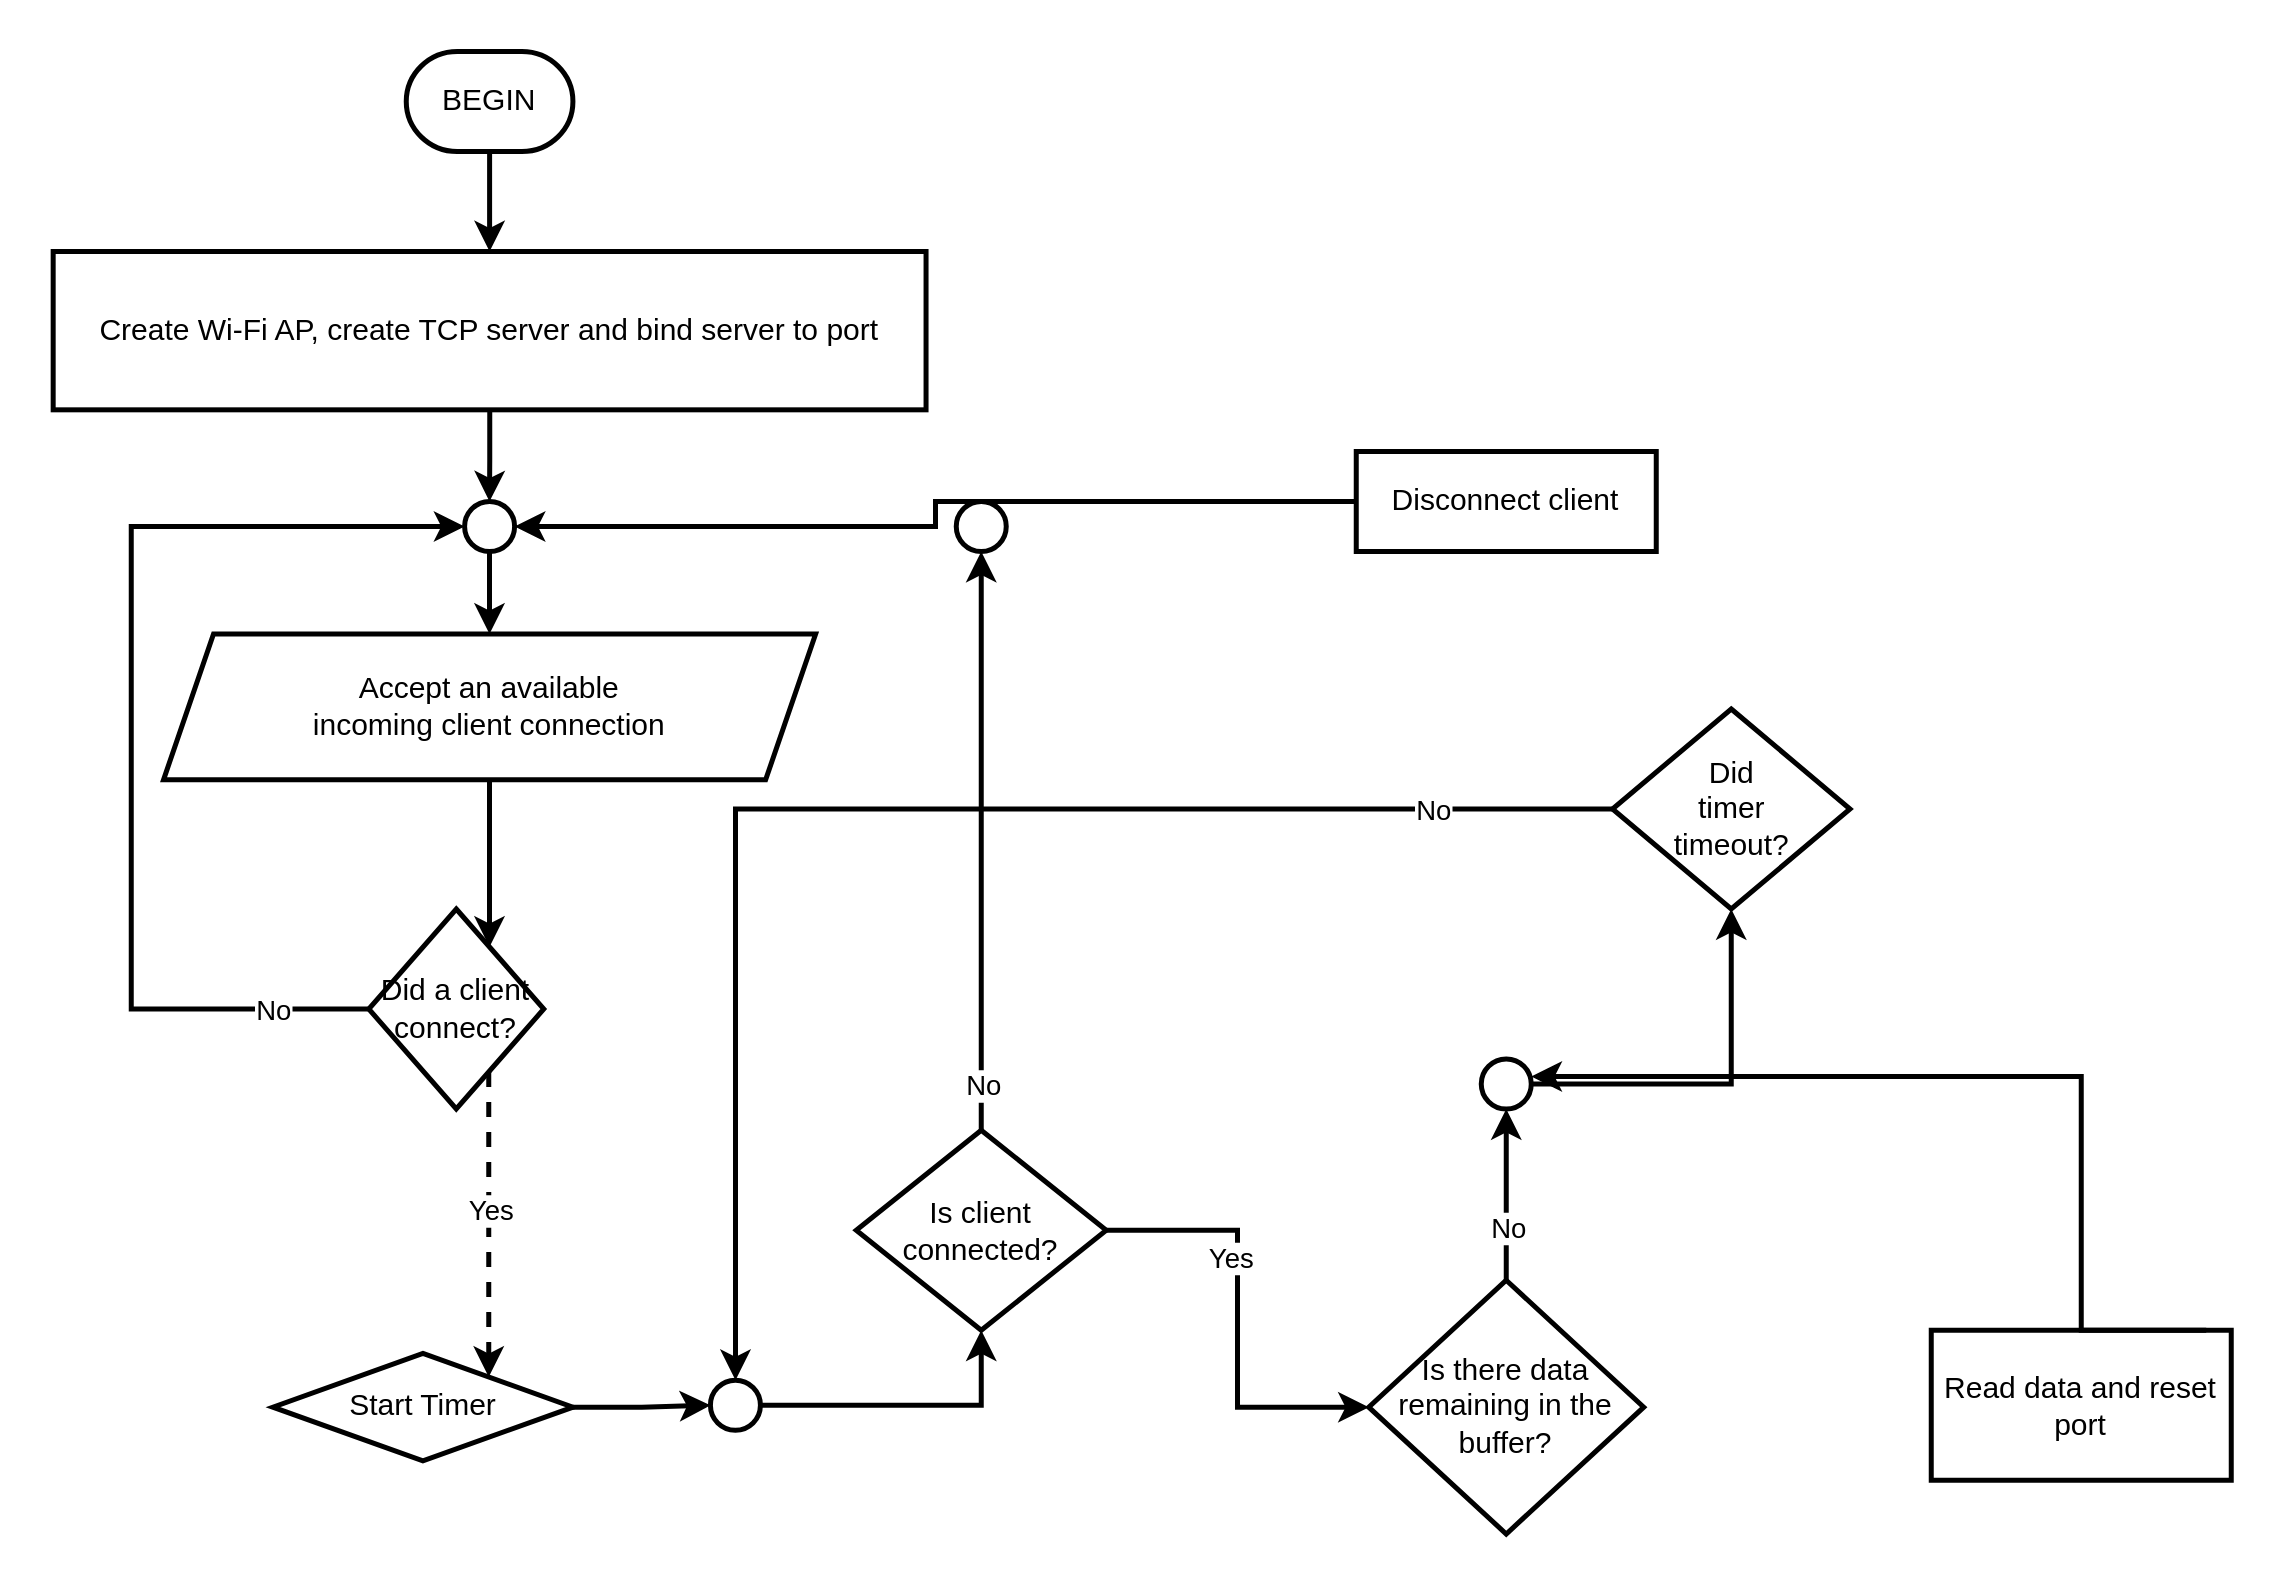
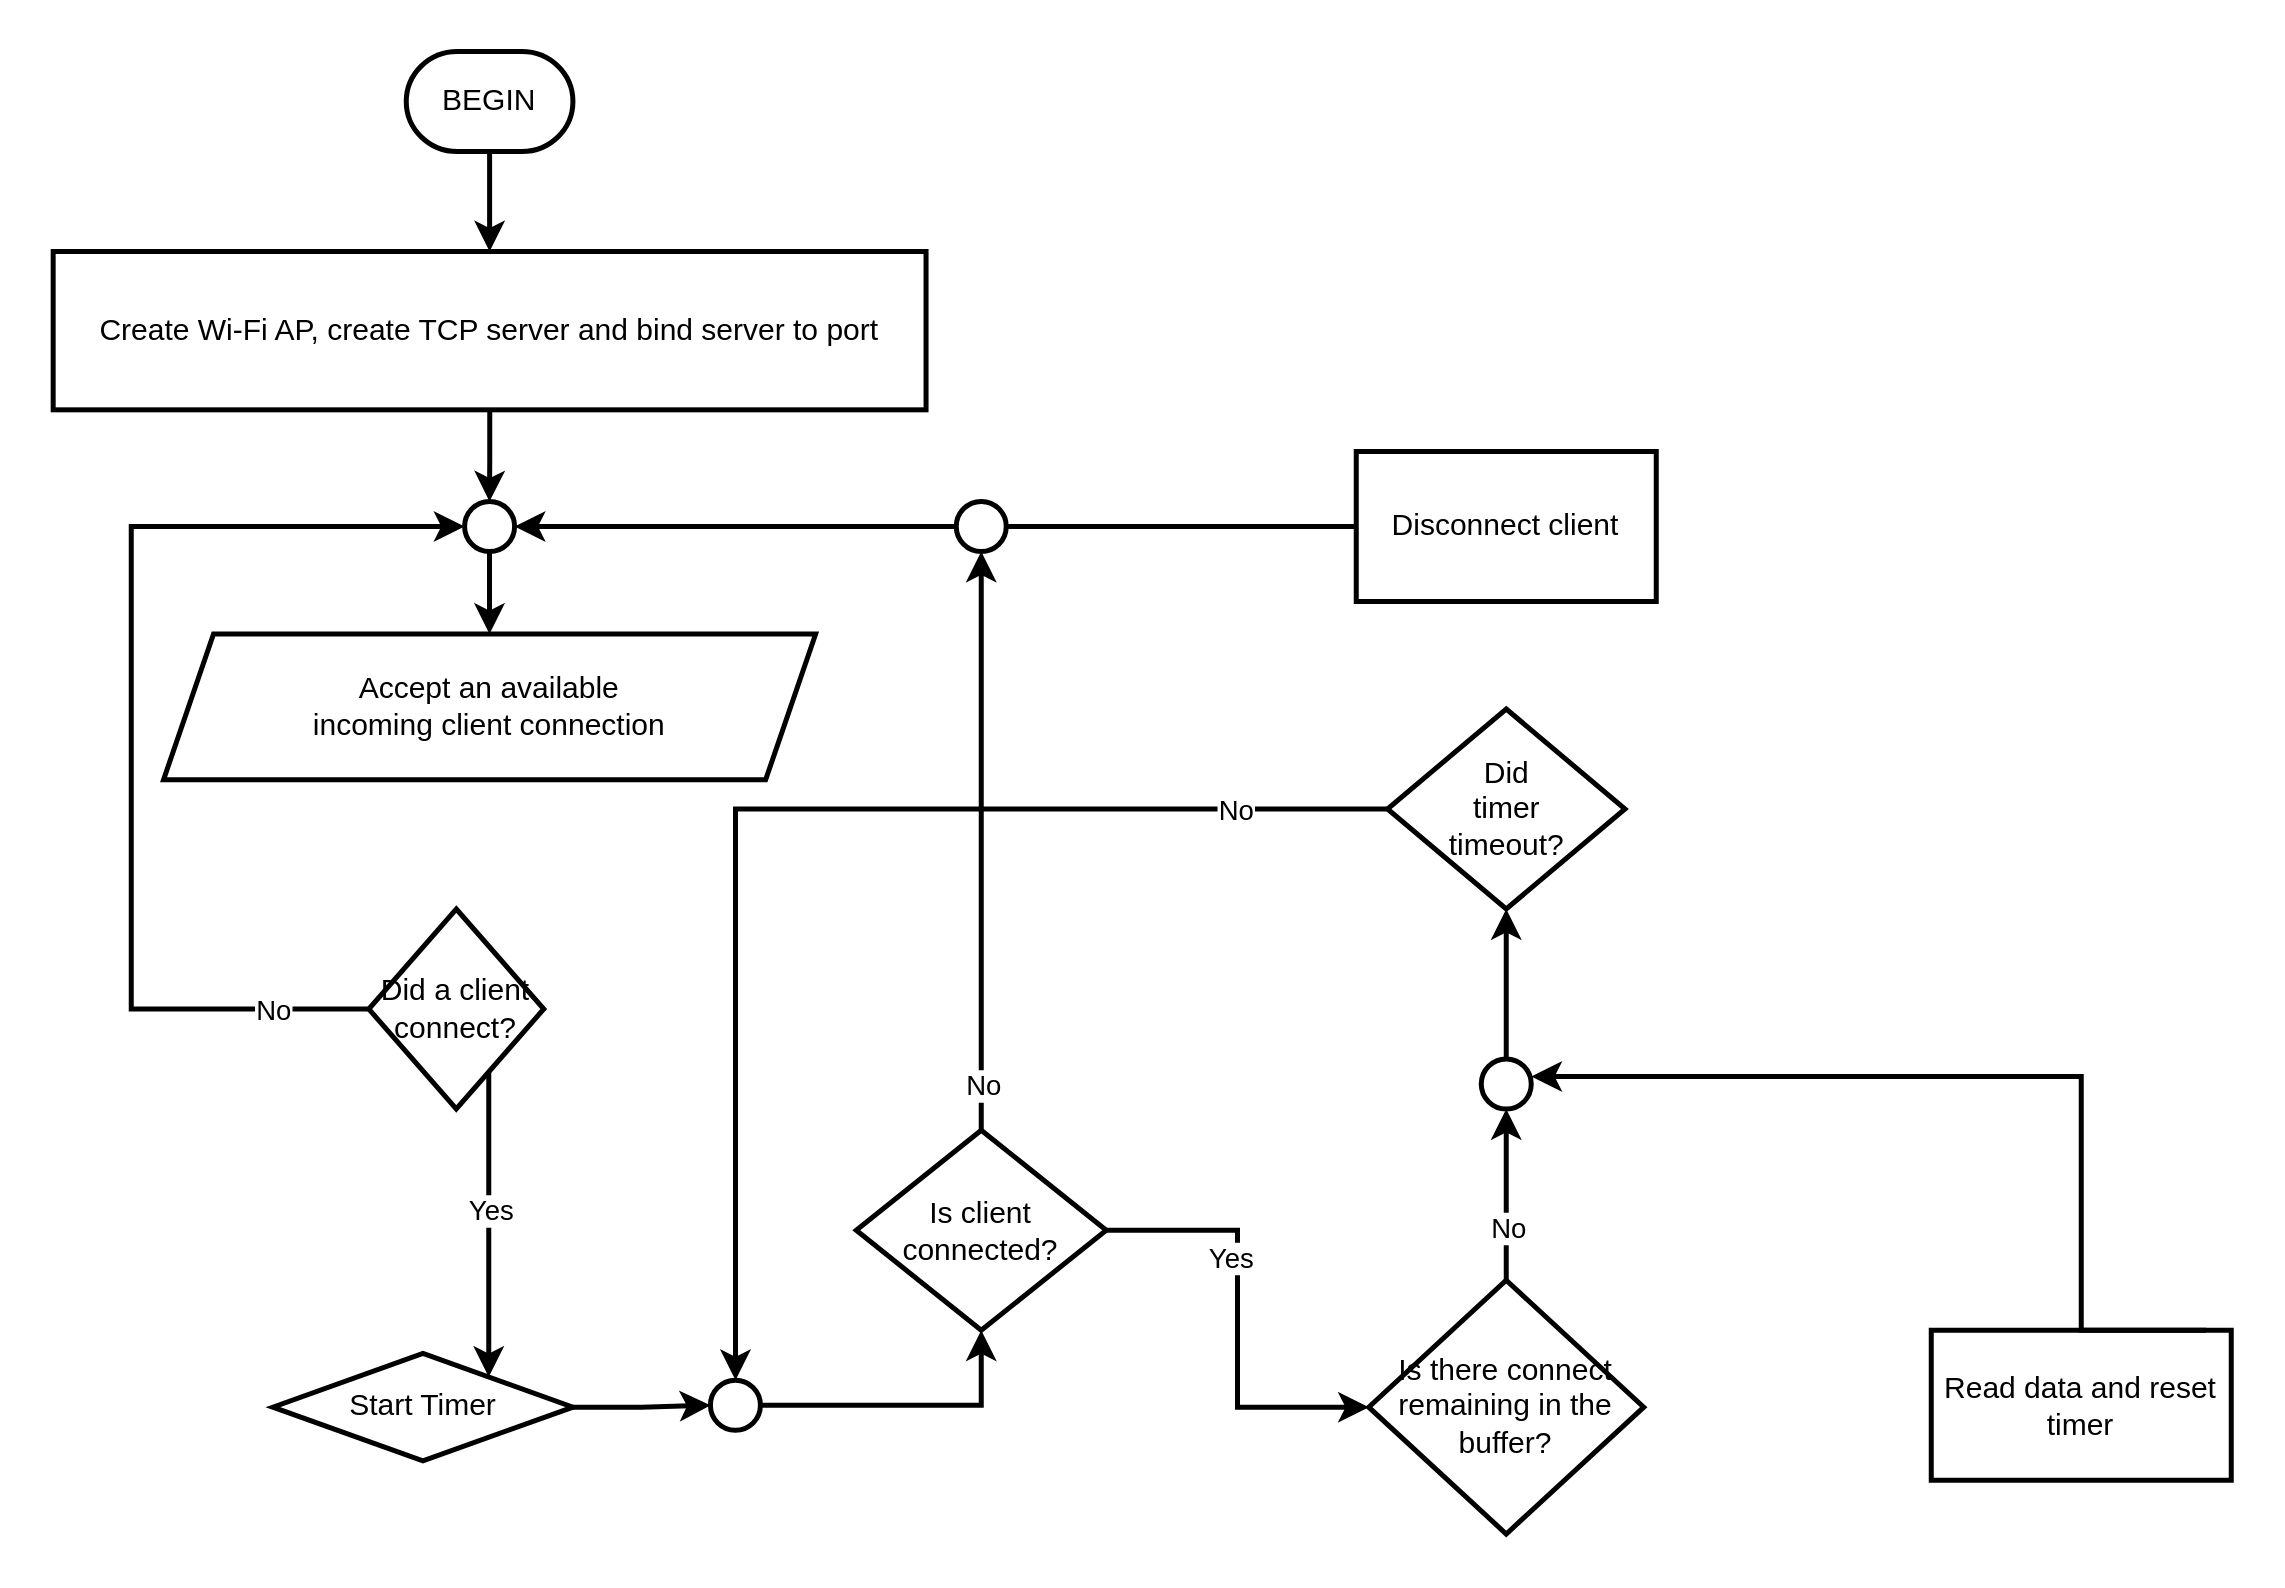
node "Disconnect client": size 300x100 -> 300x150
node "Did timer timeout?": moved (1731, 809) -> (1506, 809)
edge "Accept an available incoming client connection" -> "Did a client connect?": removed
edge "Did a client connect?" -> "Start Timer": style dashed -> solid
node "Is there data remaining in the buffer?": label "Is there data remaining in the buffer?" -> "Is there connect remaining in the buffer?"
node "Read data and reset port": label "Read data and reset port" -> "Read data and reset timer"
